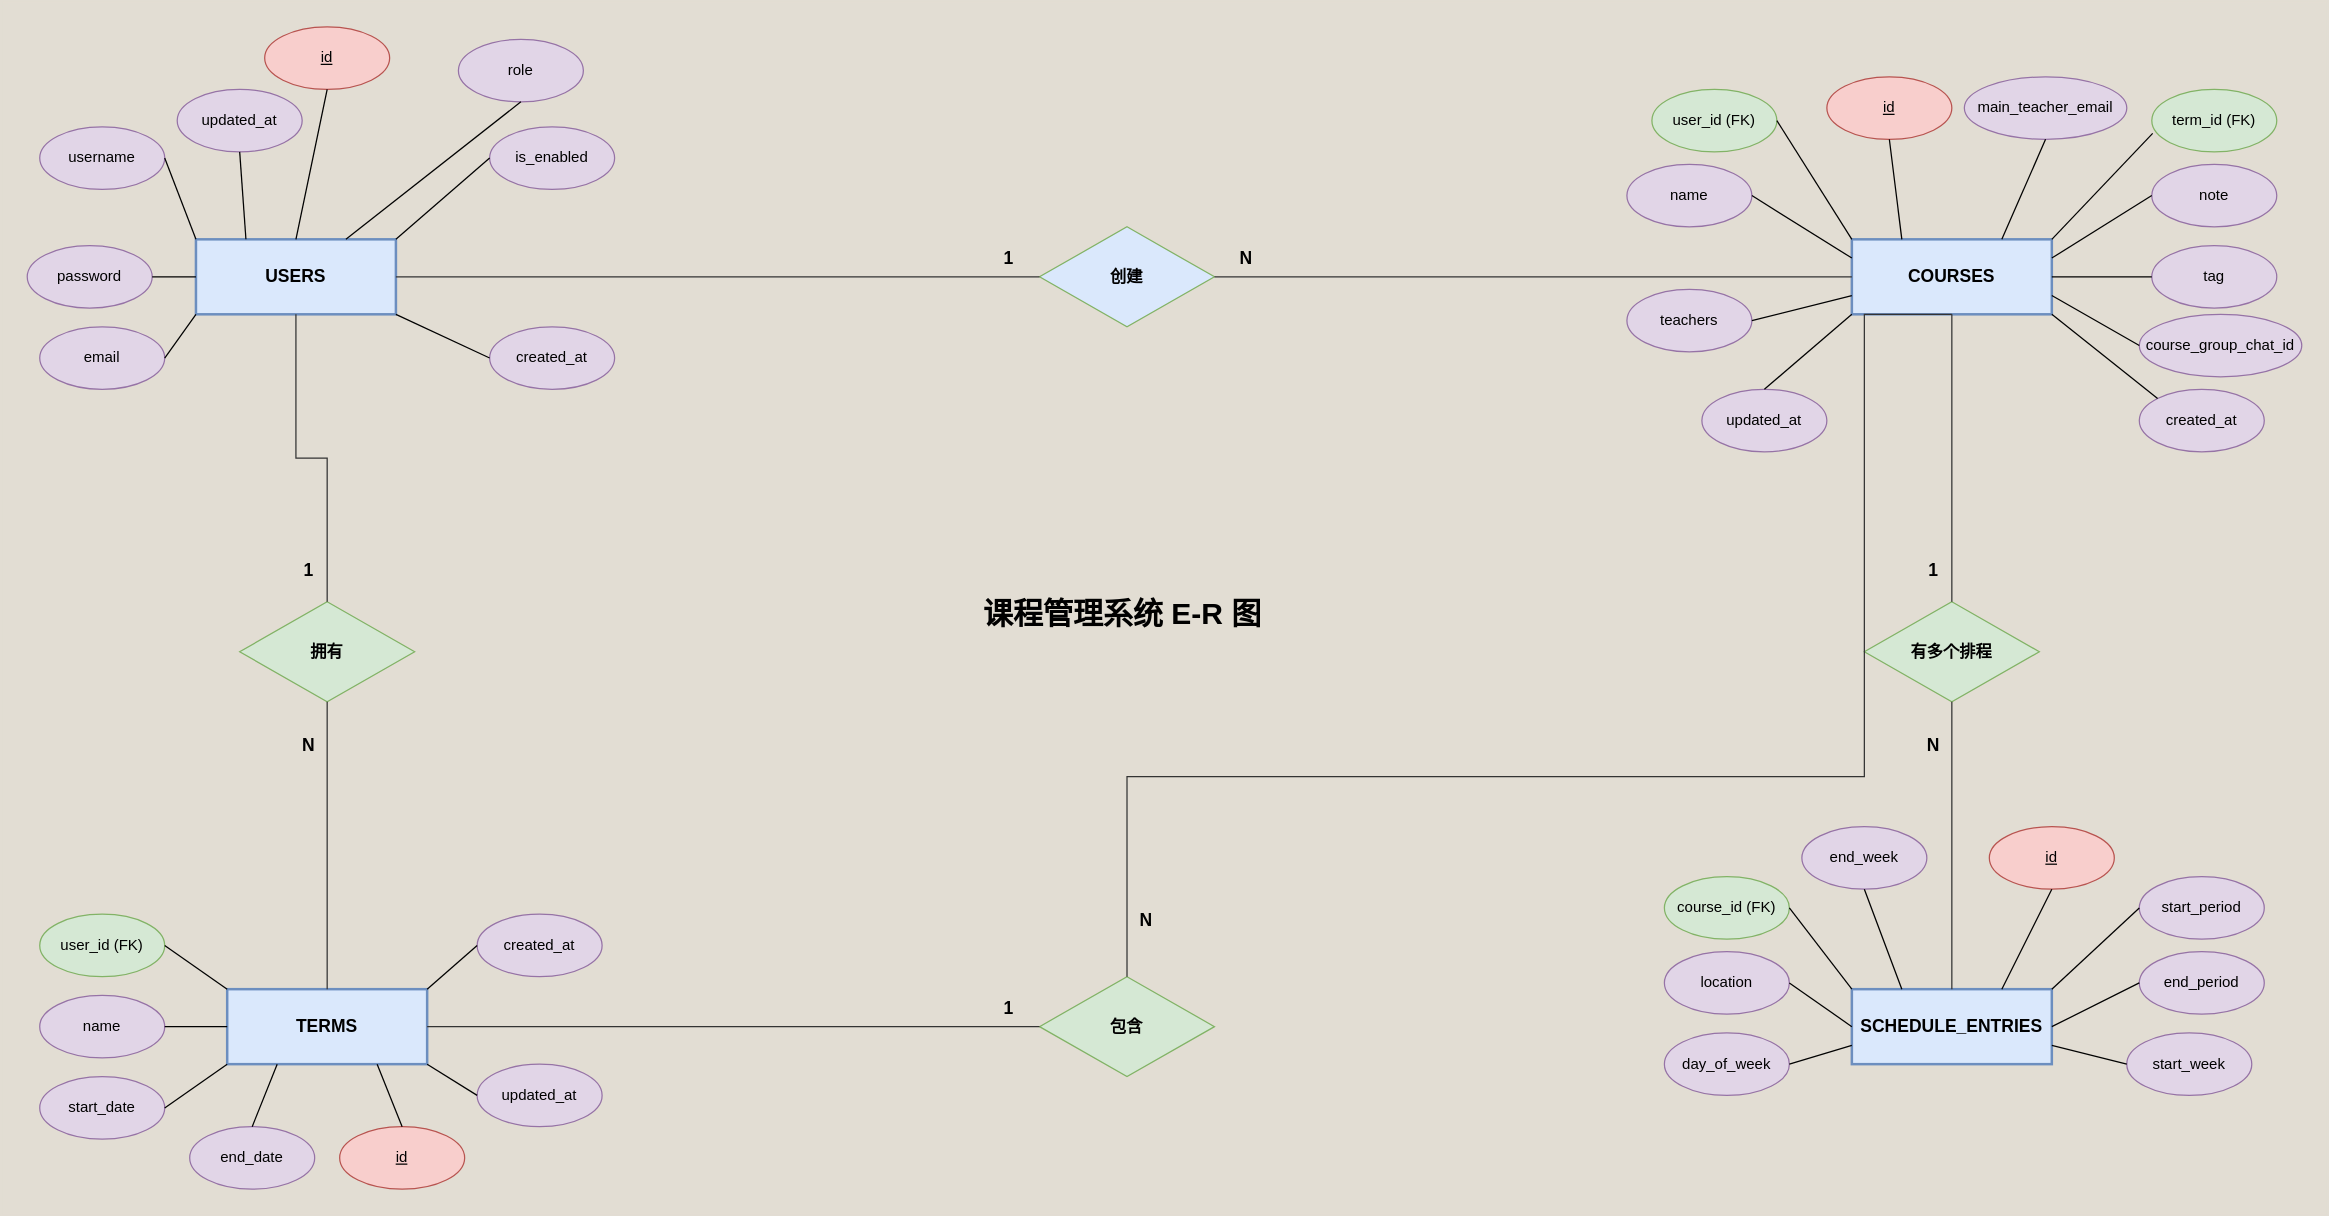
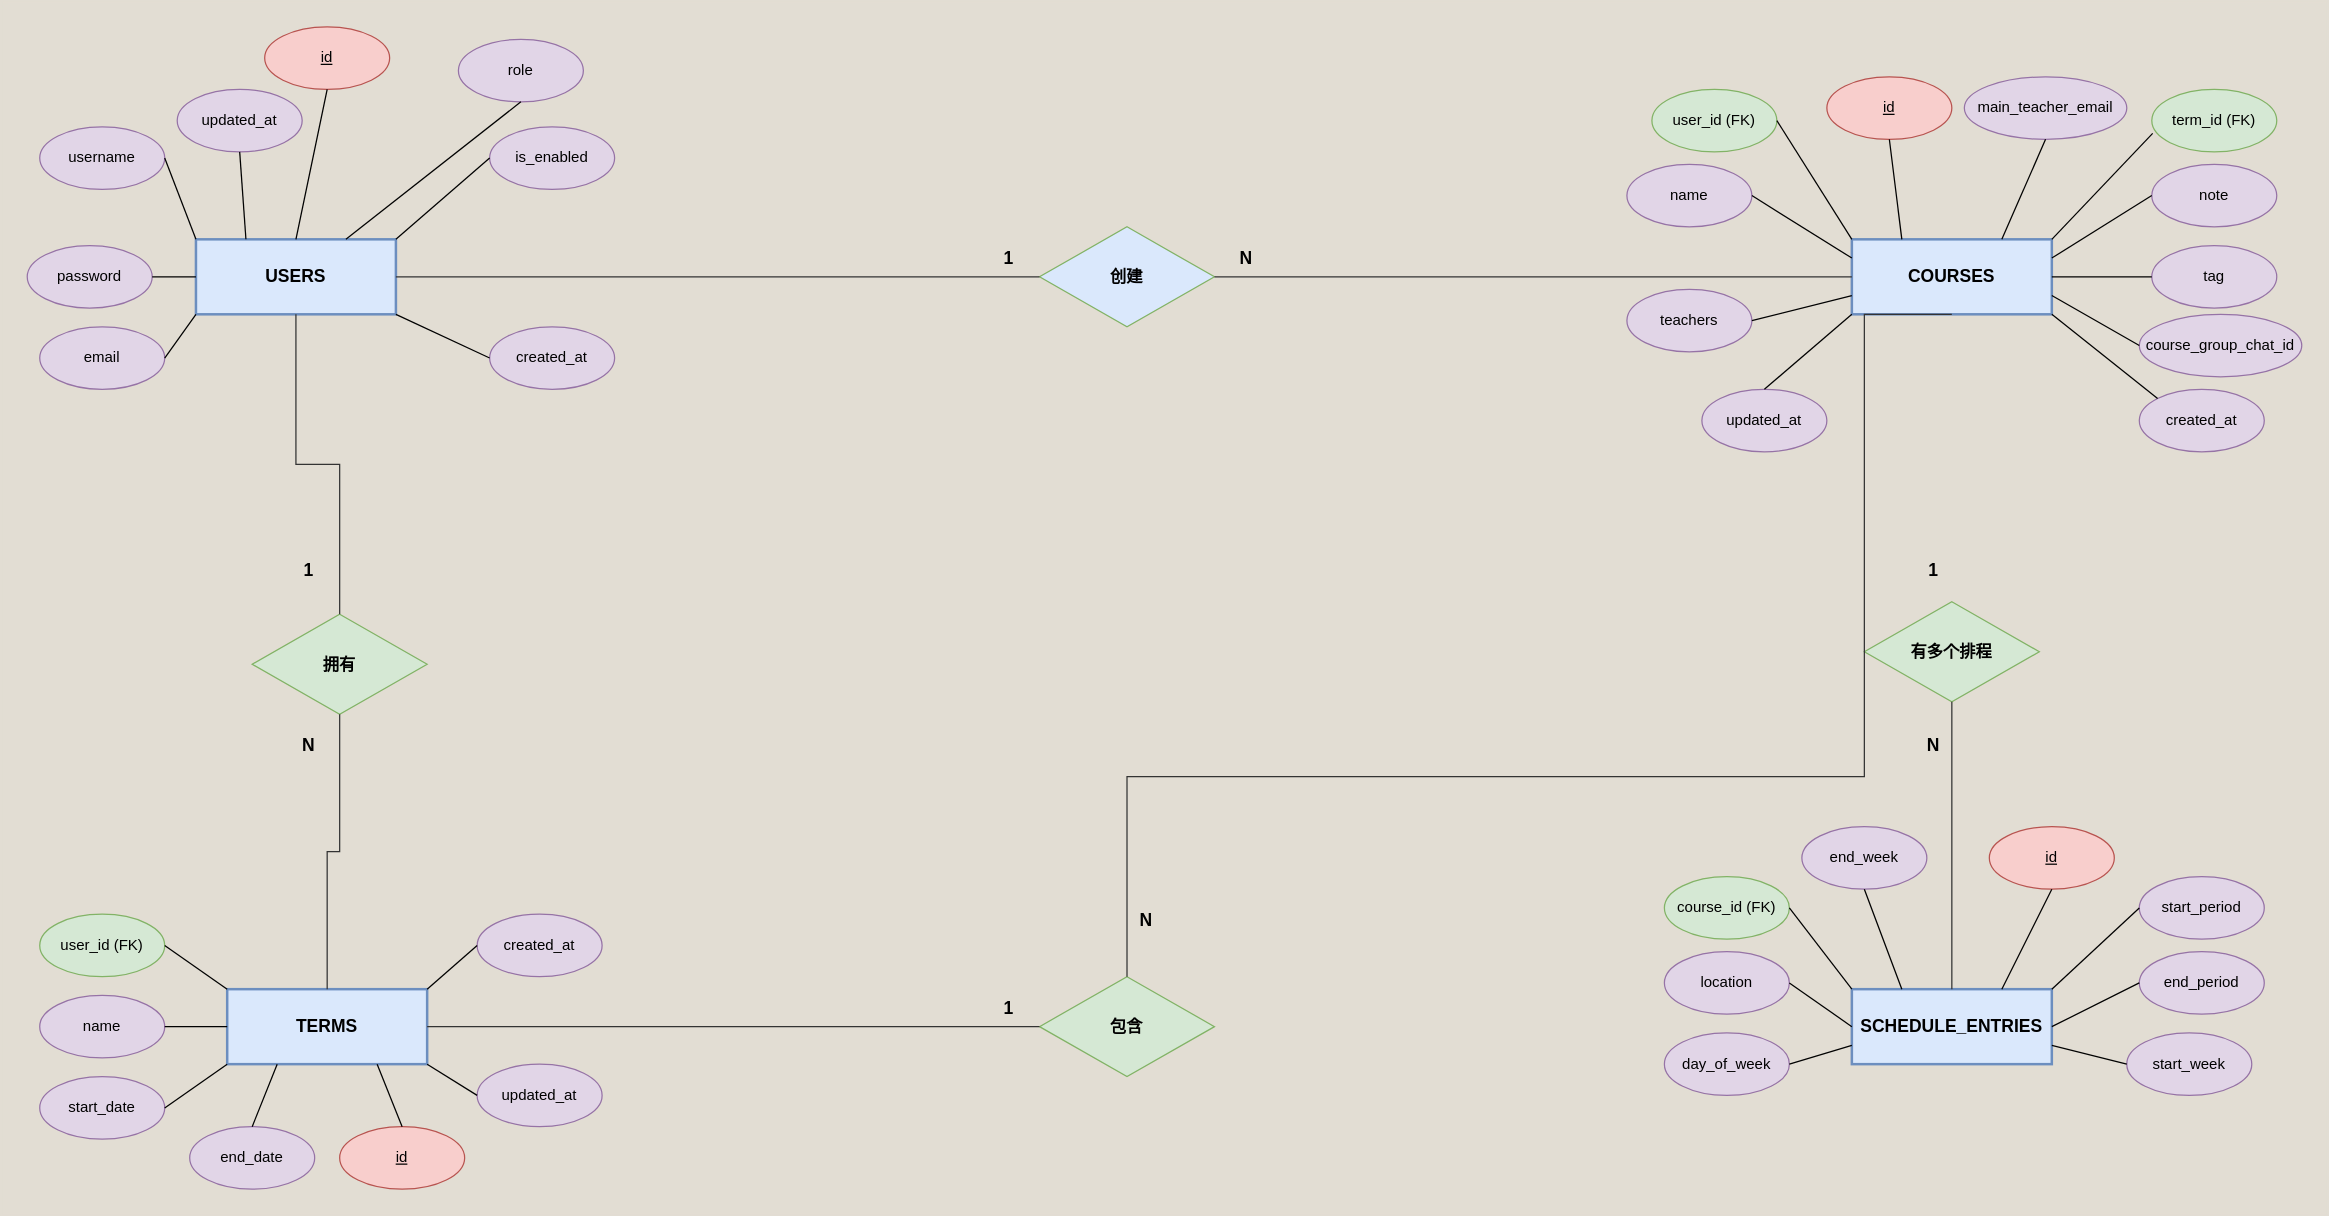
edge "COURSES" -- "有多个排程": removed
node "课程管理系统 E-R 图": removed
node "拥有": moved (327, 652) -> (339, 664)
